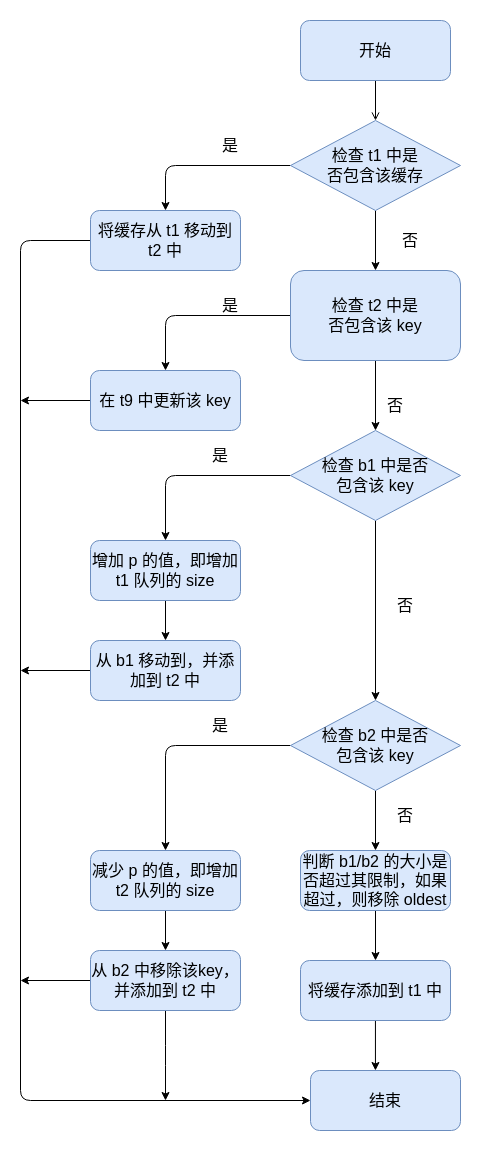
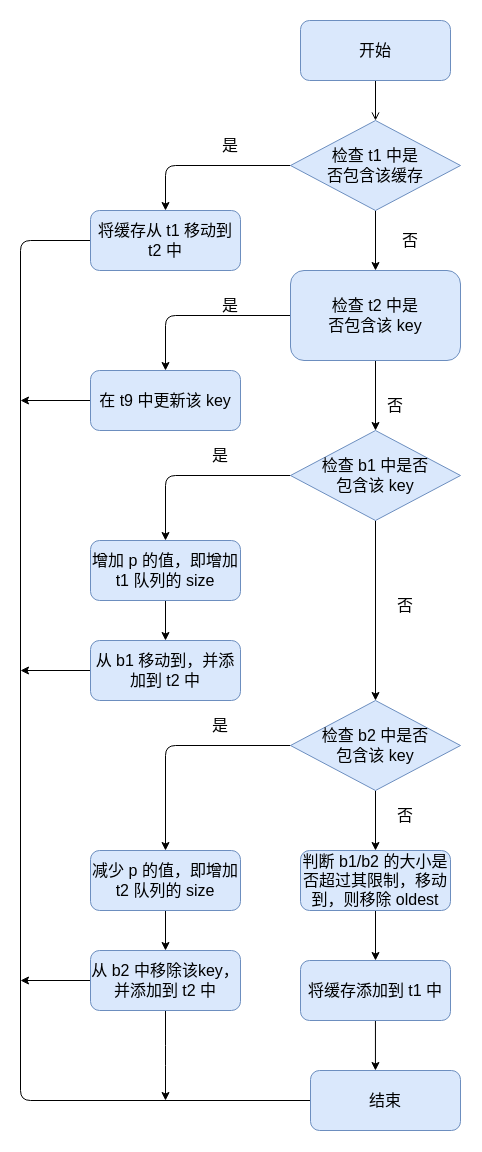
node "判断 b1/b2 的大小是否超过其限制，如果超过，则移除 oldest": label "判断 b1/b2 的大小是否超过其限制，如果超过，则移除 oldest" -> "判断 b1/b2 的大小是否超过其限制，移动到，则移除 oldest"
edge "将缓存从 t1 移动到 t2 中" -> "结束": arrowhead classic -> none
